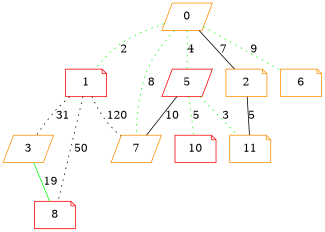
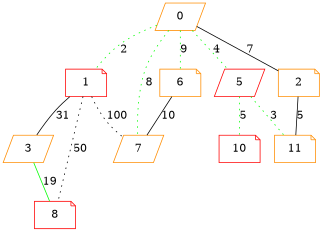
edge "1" -- "3": style dotted -> solid
edge "1" -- "7": label "120" -> "100"
edge "5" -- "7": now "6" -- "7"
